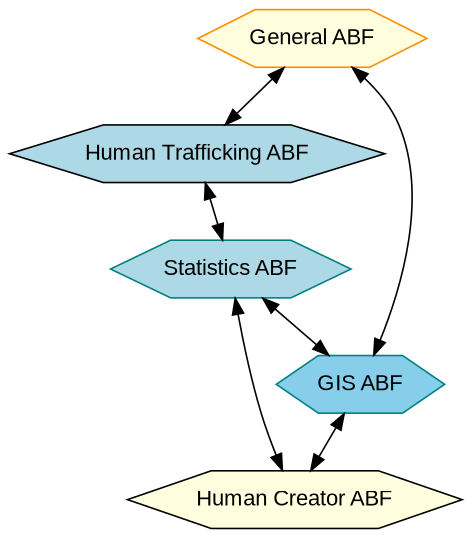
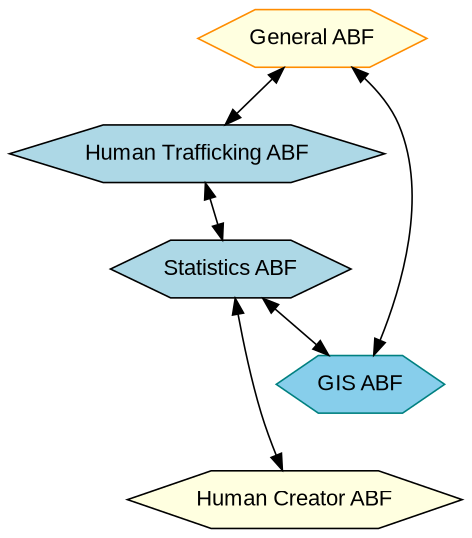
node "Statistics ABF": color teal -> black
edge "GIS ABF" -- "Human Creator ABF": removed
